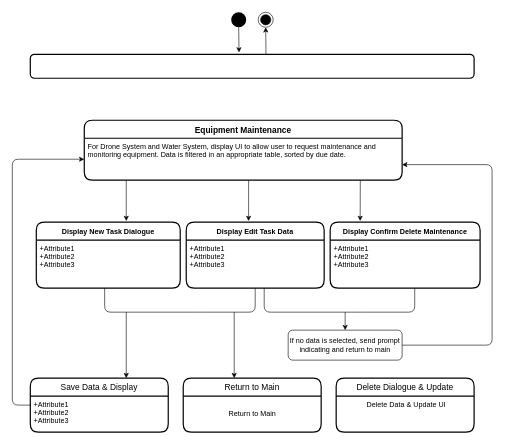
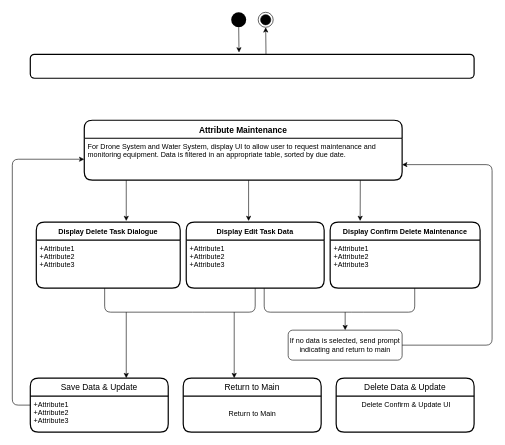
node "Equipment Maintenance": label "Equipment Maintenance" -> "Attribute Maintenance"
node "Display New Task Dialogue": label "Display New Task Dialogue" -> "Display Delete Task Dialogue"
node "Save Data & Display": label "Save Data & Display" -> "Save Data & Update"
node "Delete Dialogue & Update": label "Delete Dialogue & Update" -> "Delete Data & Update"
node "Delete Data & Update UI": label "Delete Data & Update UI" -> "Delete Confirm & Update UI"
